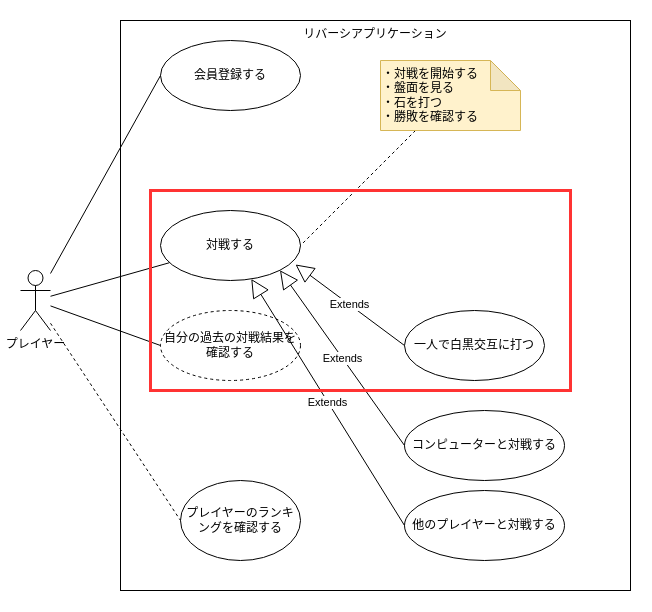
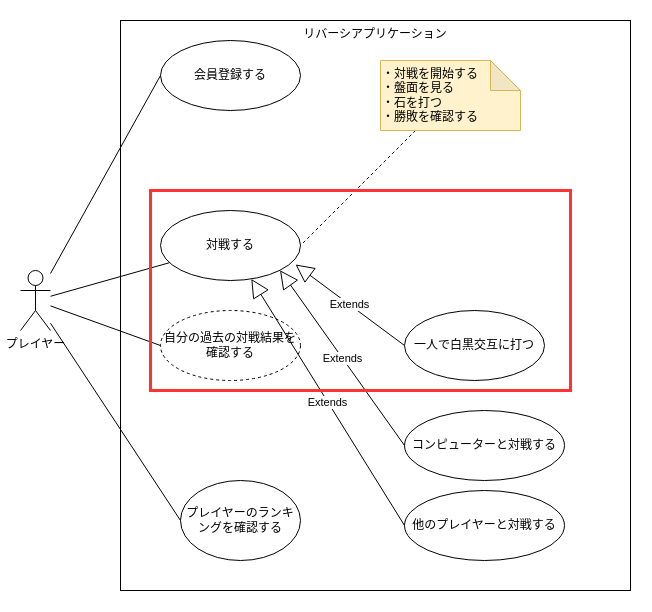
edge "プレイヤー" -- "プレイヤーのランキングを確認する": style dashed -> solid
